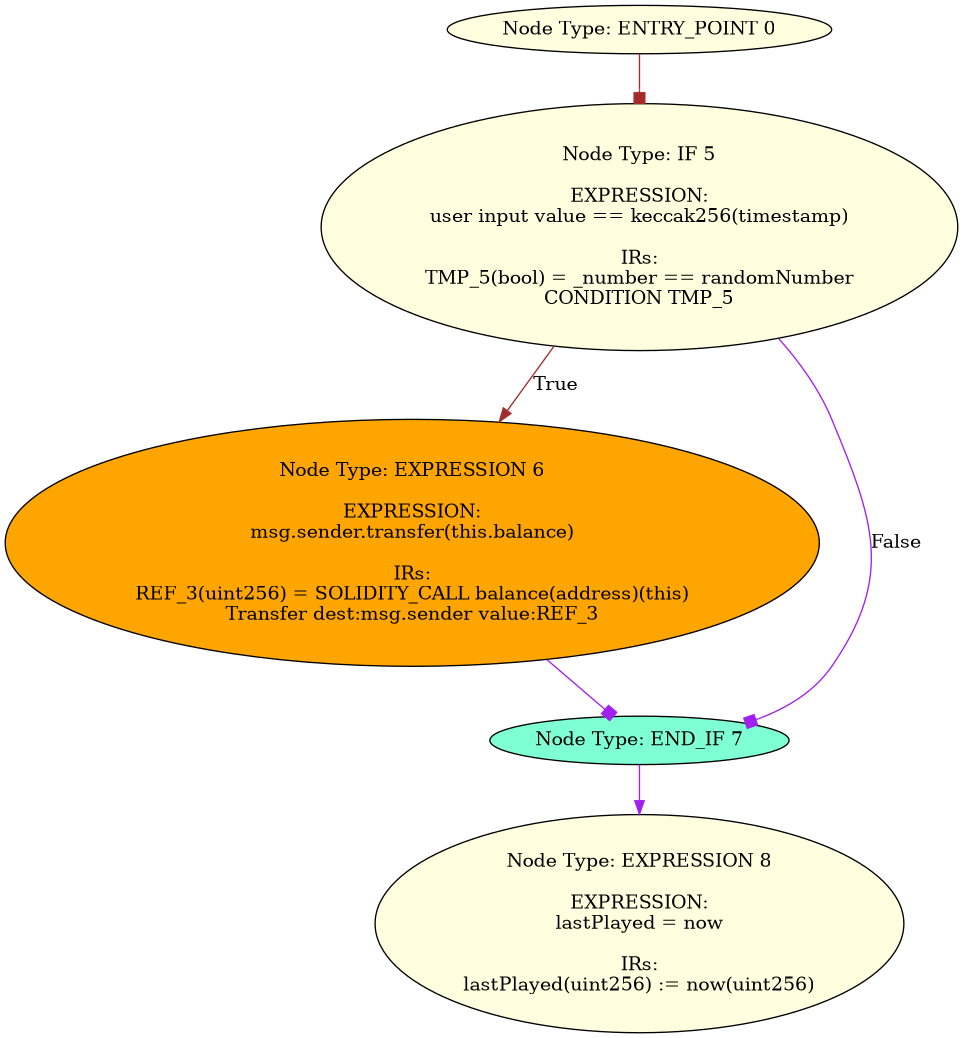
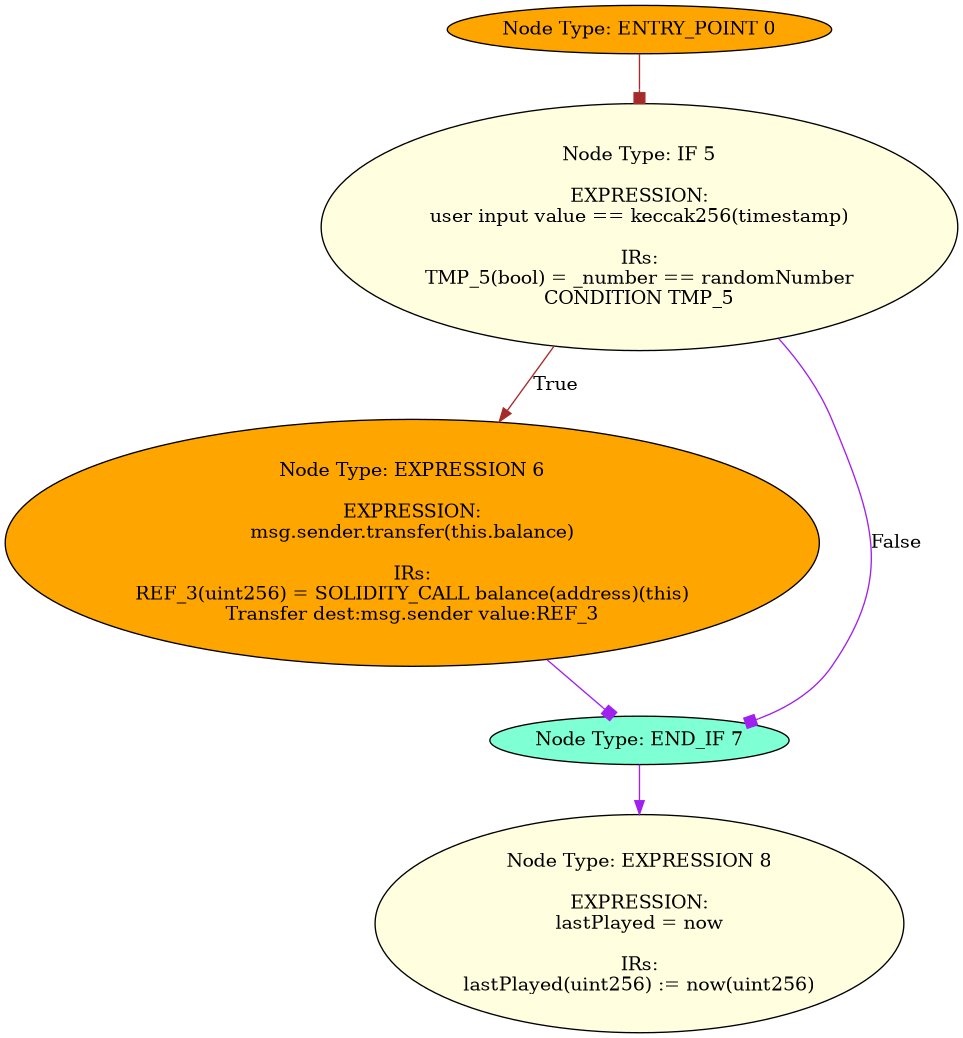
node "Node Type: ENTRY_POINT 0": fillcolor lightyellow -> orange
